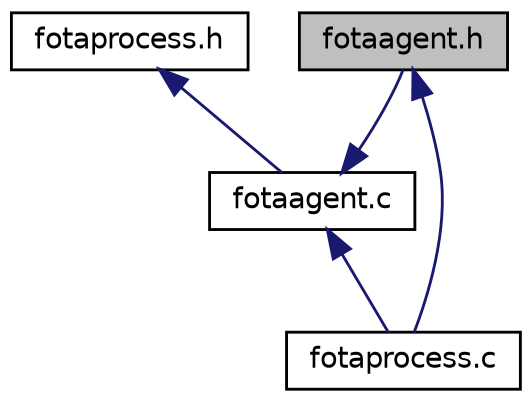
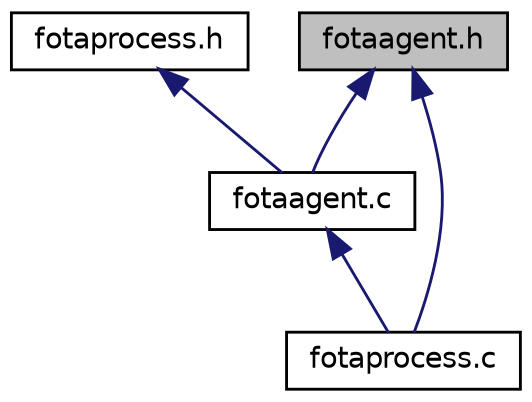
edge "fotaagent.h" -> "fotaagent.c": reversed
